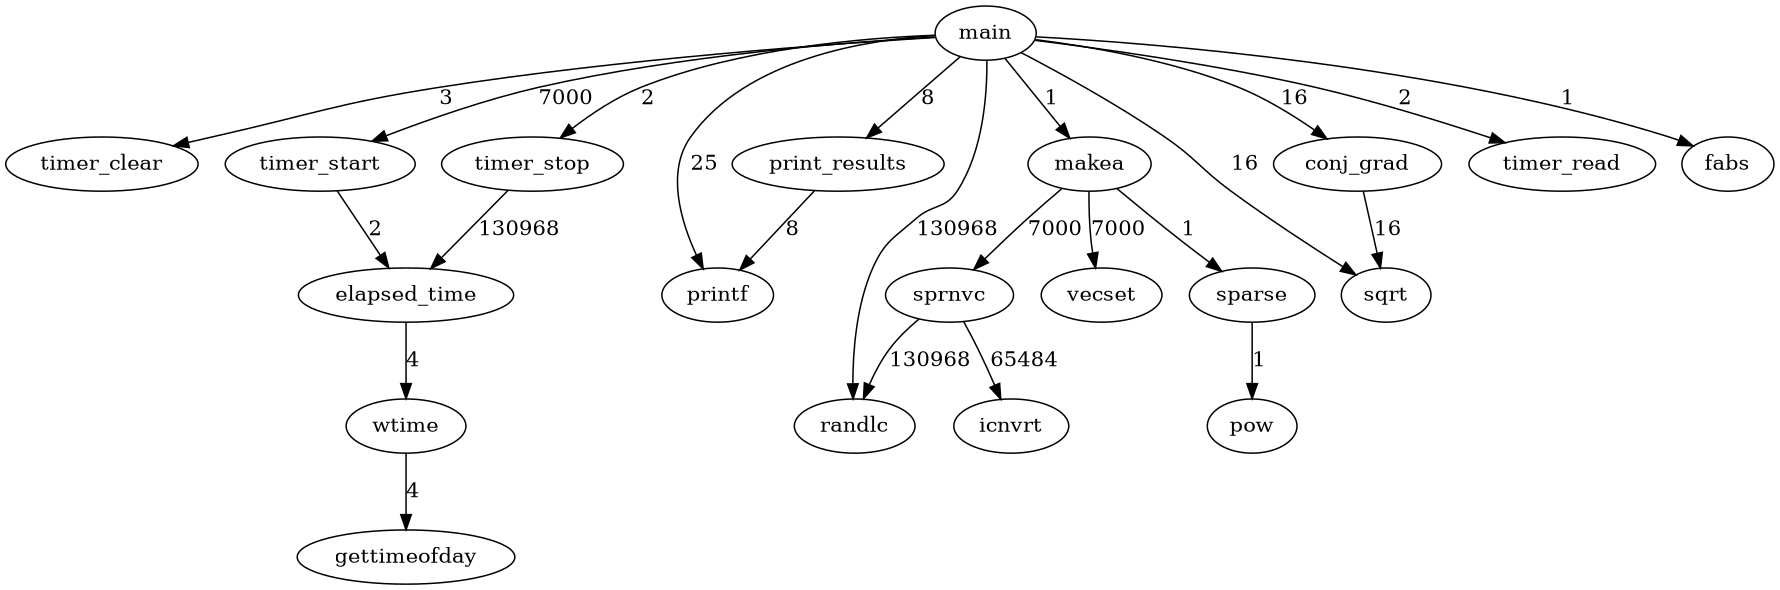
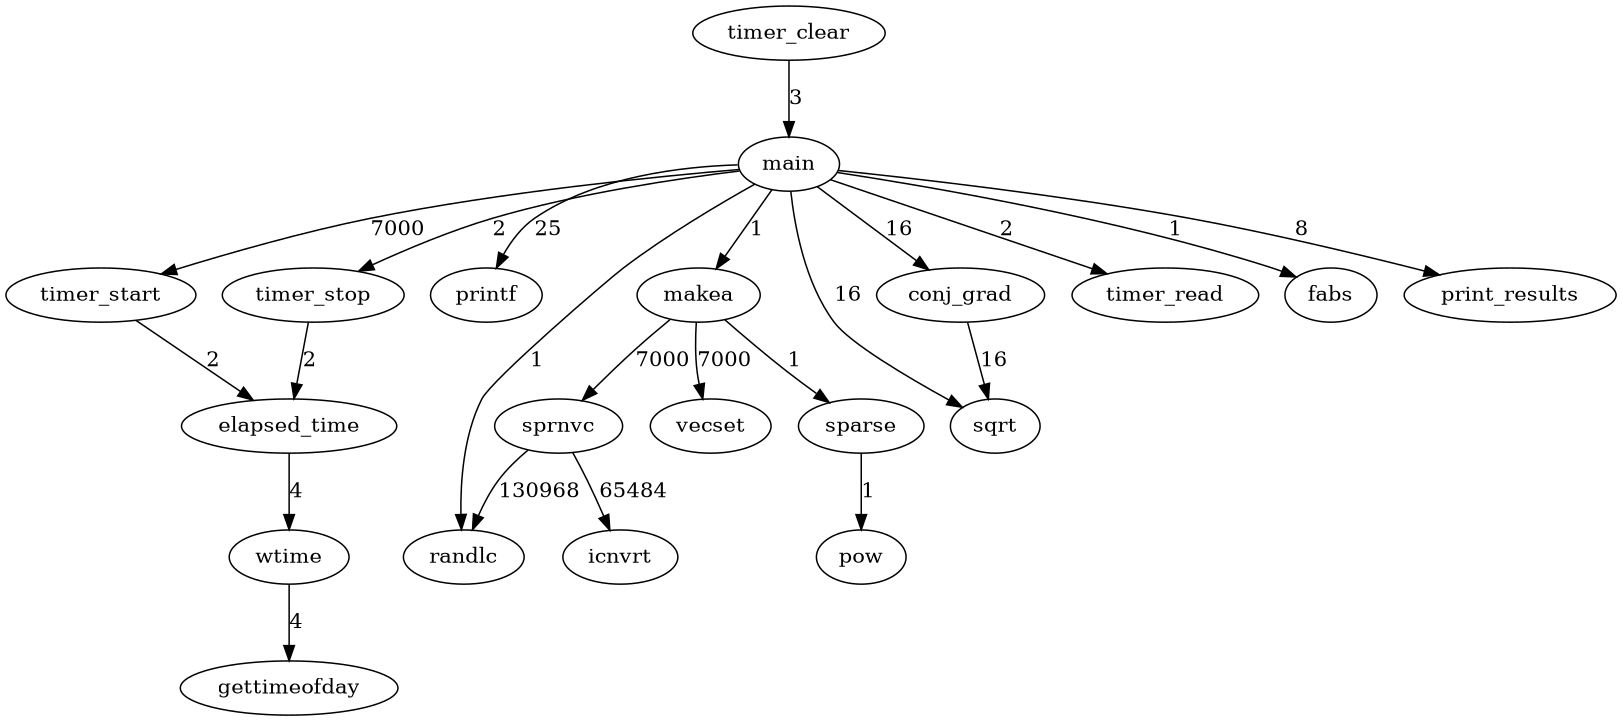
edge "main" -> "timer_clear": reversed
edge "print_results" -> "printf": removed, label "8"
edge "timer_stop" -> "elapsed_time": label "130968" -> "2"
edge "main" -> "randlc": label "130968" -> "1"
